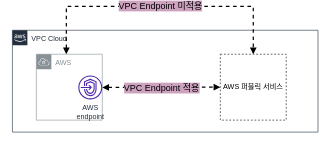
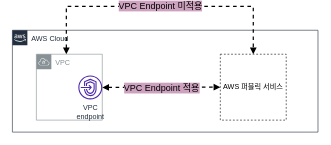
node "VPC Cloud": label "VPC Cloud" -> "AWS Cloud"
node "AWS": label "AWS" -> "VPC"
node "AWS endpoint": label "AWS endpoint" -> "VPC endpoint"
